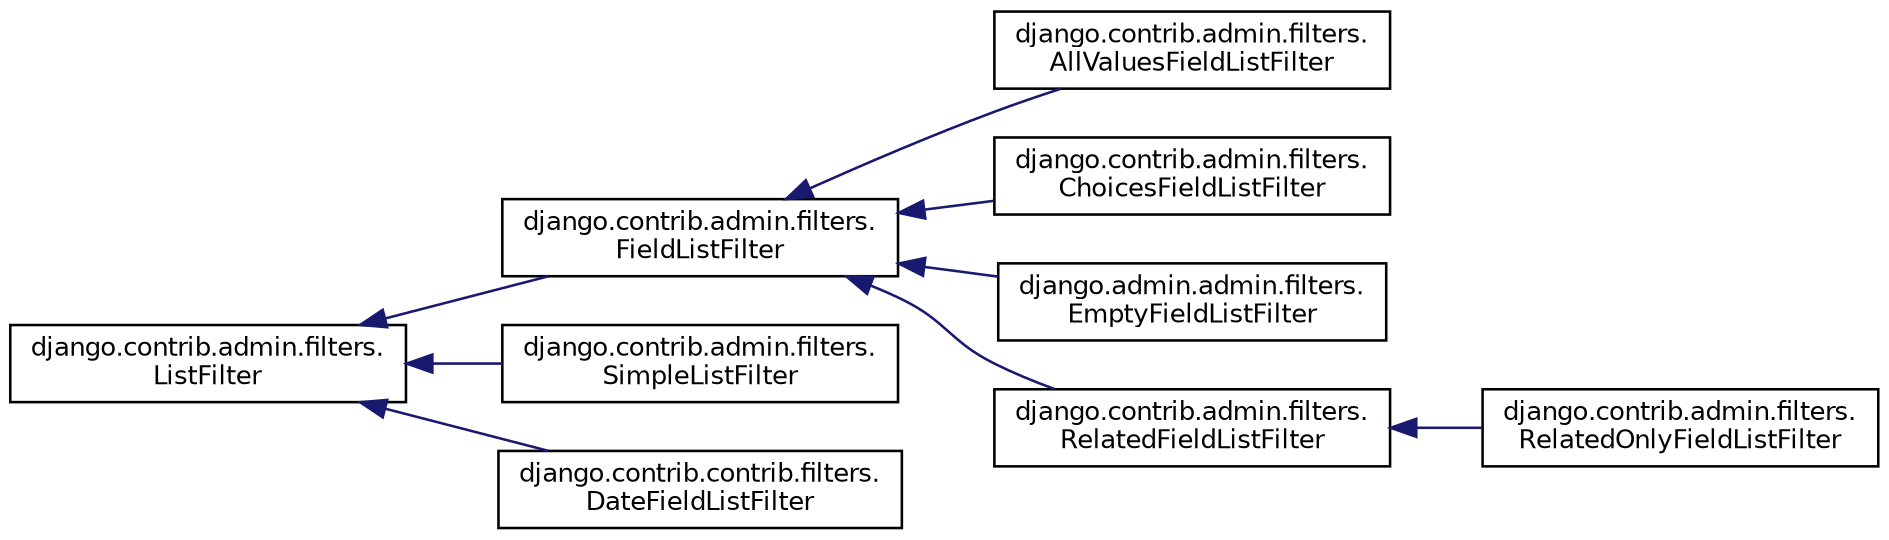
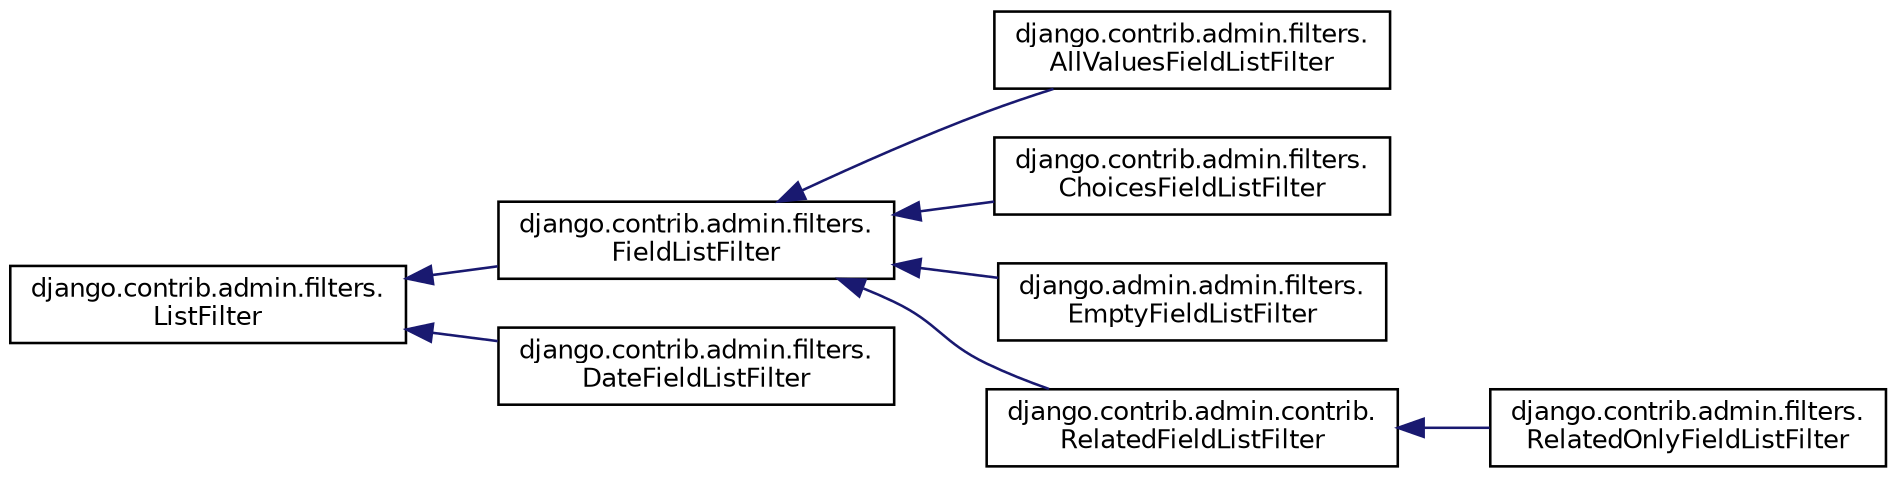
node "django.contrib.admin.filters. SimpleListFilter": removed
node "django.contrib.admin.filters. RelatedFieldListFilter": label "django.contrib.admin.filters. RelatedFieldListFilter" -> "django.contrib.admin.contrib. RelatedFieldListFilter"
node "django.contrib.contrib.filters. DateFieldListFilter": label "django.contrib.contrib.filters. DateFieldListFilter" -> "django.contrib.admin.filters. DateFieldListFilter"
